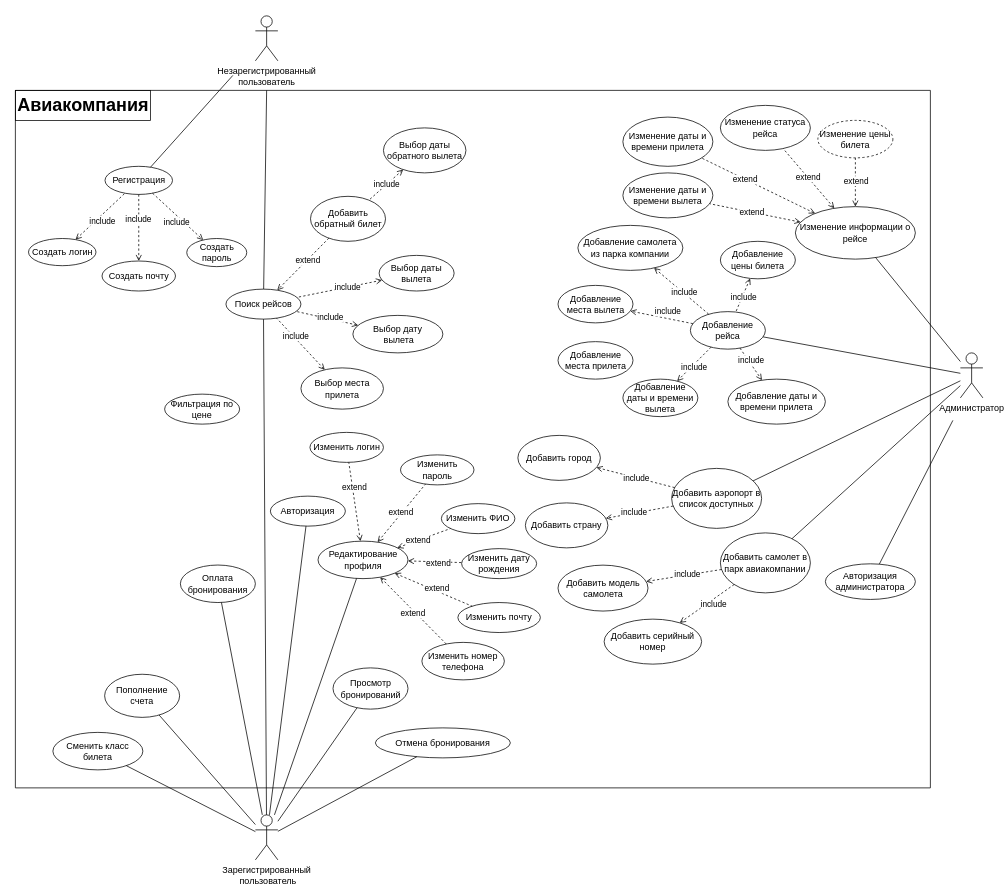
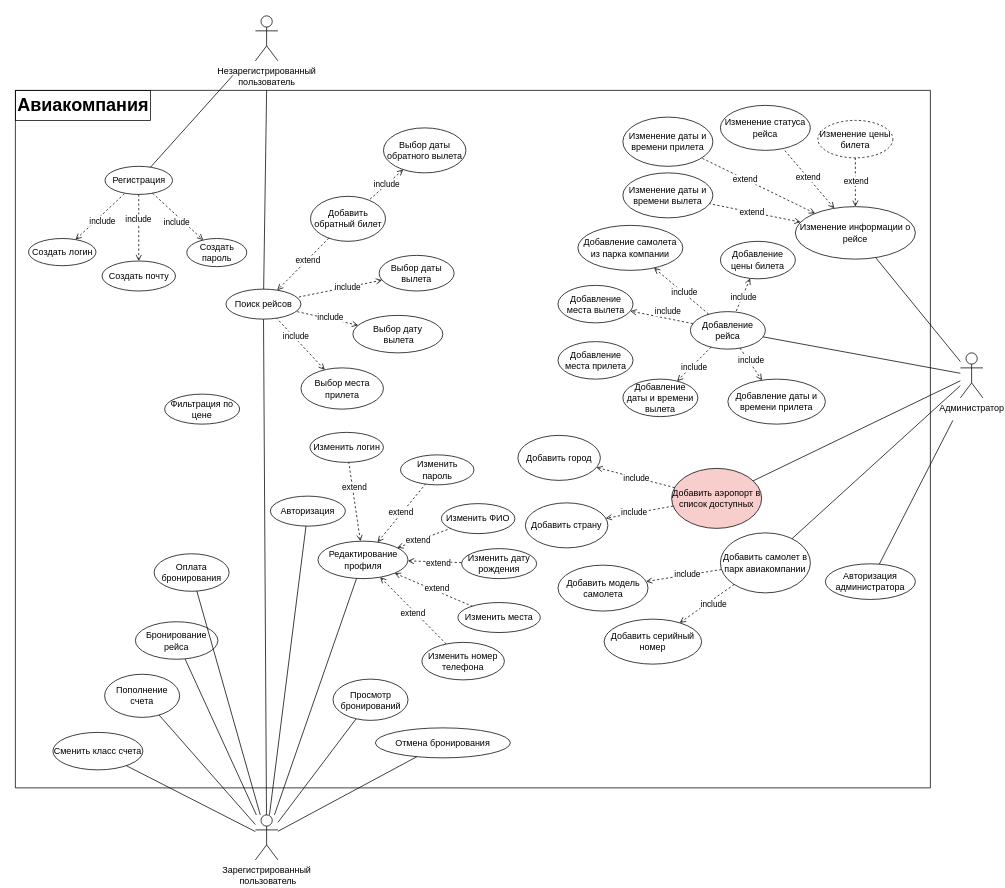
node "Добавить аэропорт в список доступных": fillcolor #ffffff -> #f8cecc
node "Оплата бронирования": moved (218, 584) -> (192, 573)
node "Изменить почту": label "Изменить почту" -> "Изменить места"
node "Бронирование рейса": added
node "Просмотр бронирований": moved (371, 689) -> (371, 700)
edge "Бронирование рейса" -- "Зарегистрированный пользователь": added
node "Сменить класс билета": label "Сменить класс билета" -> "Сменить класс счета"
